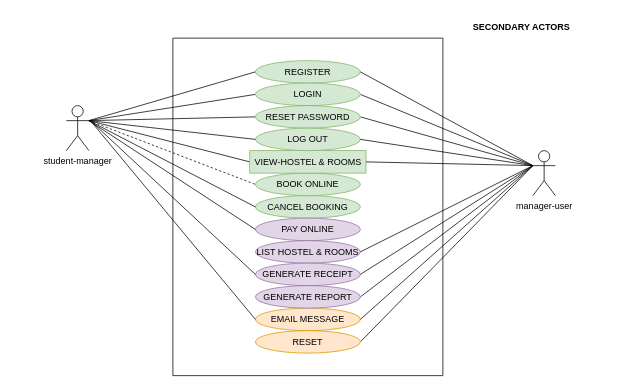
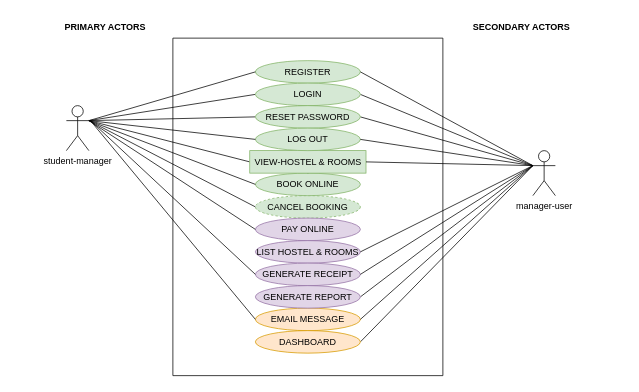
node "PRIMARY ACTORS": added
edge "student-manager" -- "BOOK ONLINE": style dashed -> solid
node "CANCEL BOOKING": style solid -> dashed
node "RESET": label "RESET" -> "DASHBOARD"
